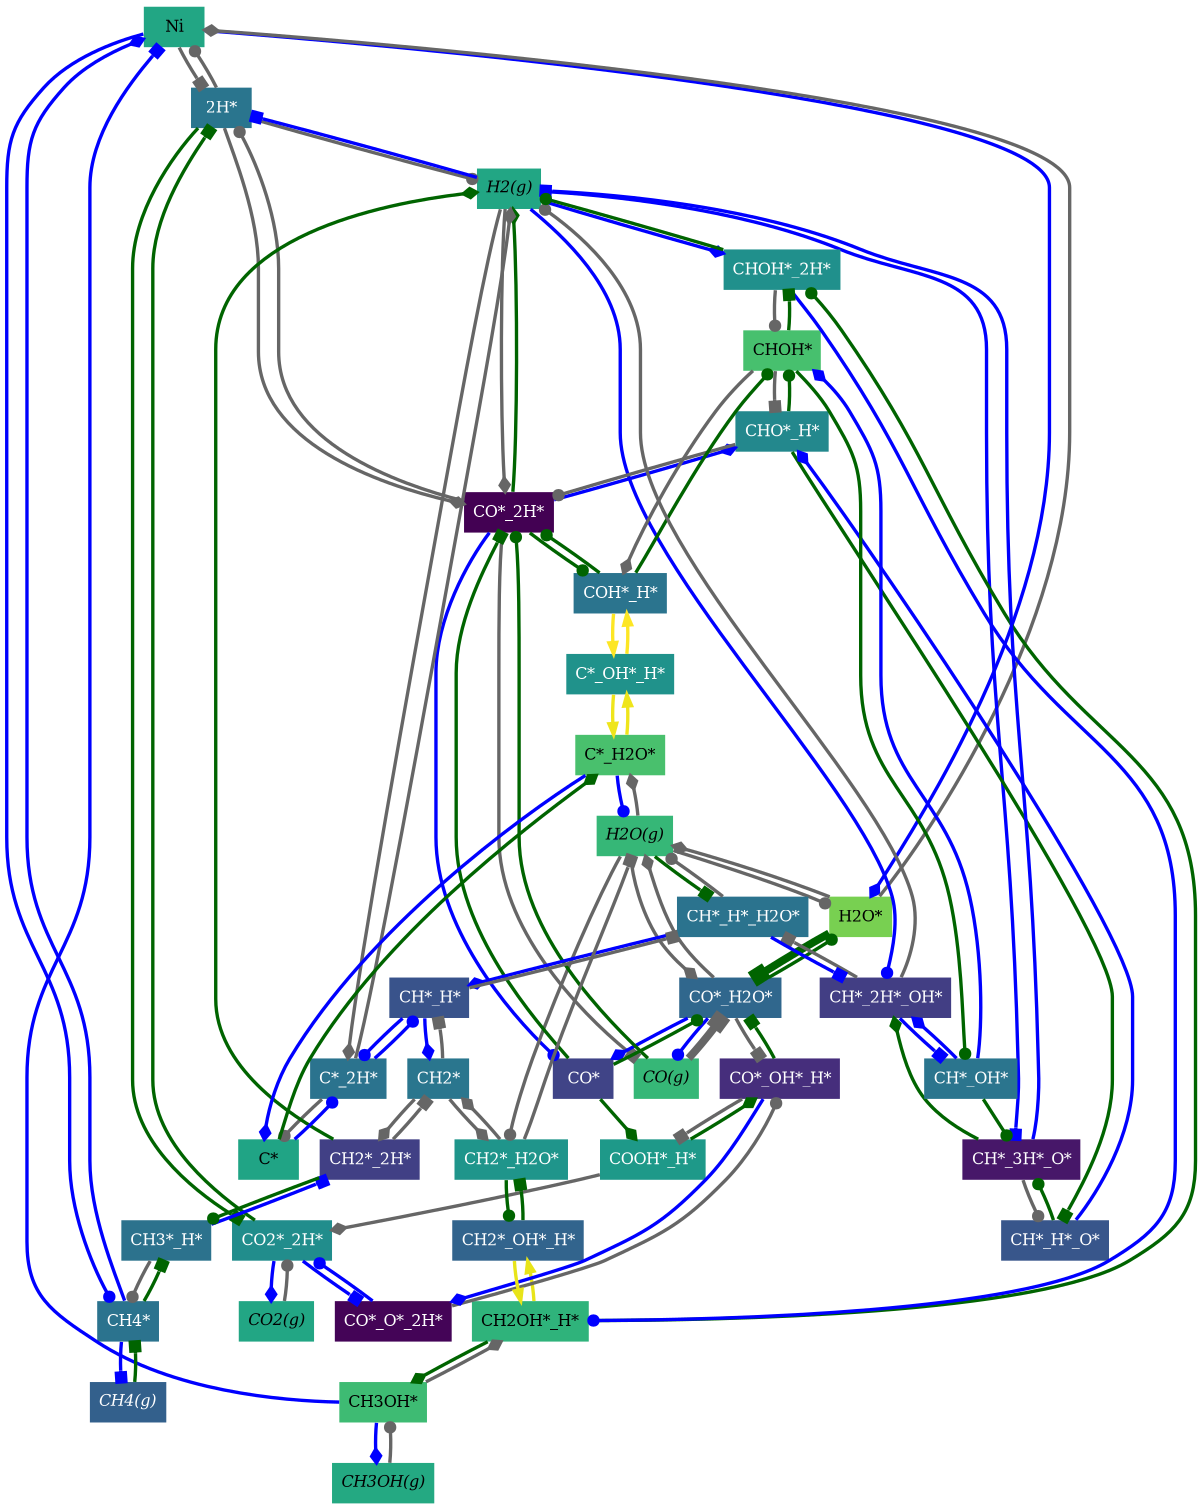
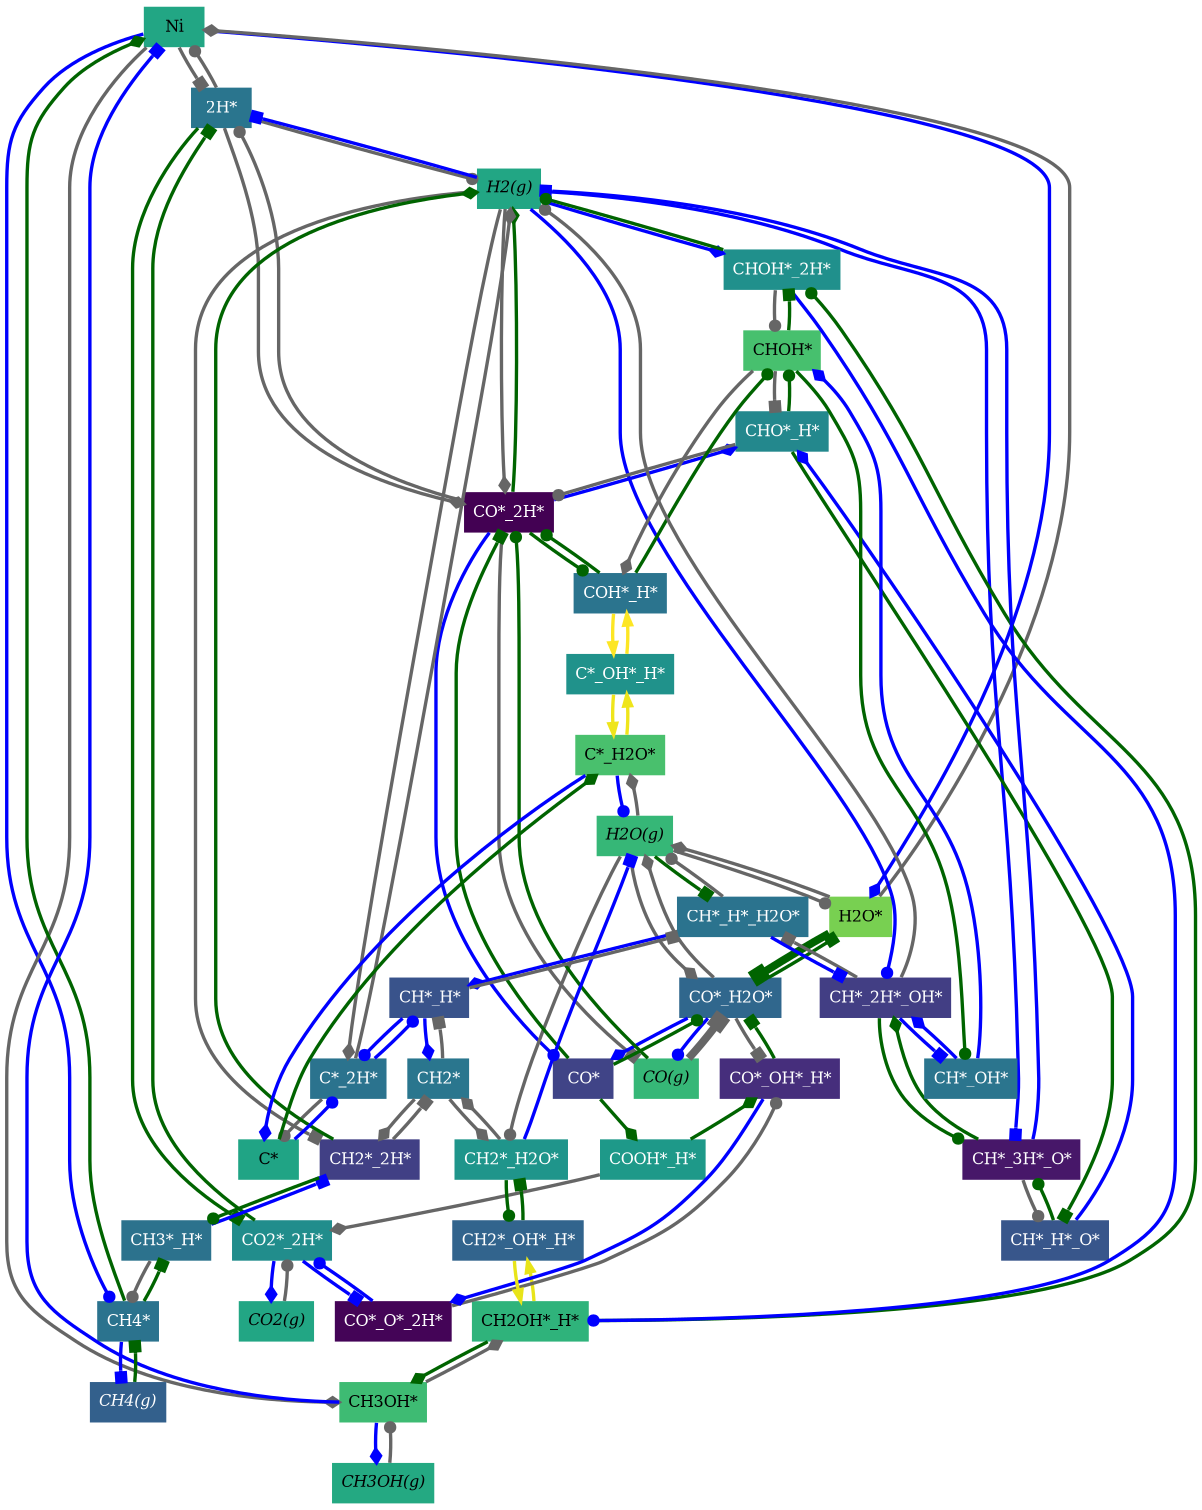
edge "H2(g)" -> "CH2*_2H*": added
edge "CH4*" -> "Ni": color blue -> darkgreen
edge "Ni" -> "CH3OH*": added
edge "CO*_H2O*" -> "H2O*": arrowhead dot -> box
edge "CH2*_H2O*" -> "H2O(g)": color gray40 -> blue
edge "CH*_OH*" -> "CH*_3H*_O*": now "CH*_2H*_OH*" -> "CH*_3H*_O*"
edge "CO*_OH*_H*" -> "COOH*_H*": removed
